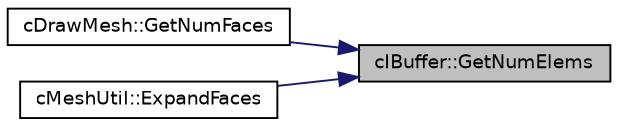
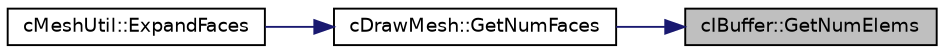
edge "cMeshUtil::ExpandFaces" -> "cIBuffer::GetNumElems": now "cMeshUtil::ExpandFaces" -> "cDrawMesh::GetNumFaces"
